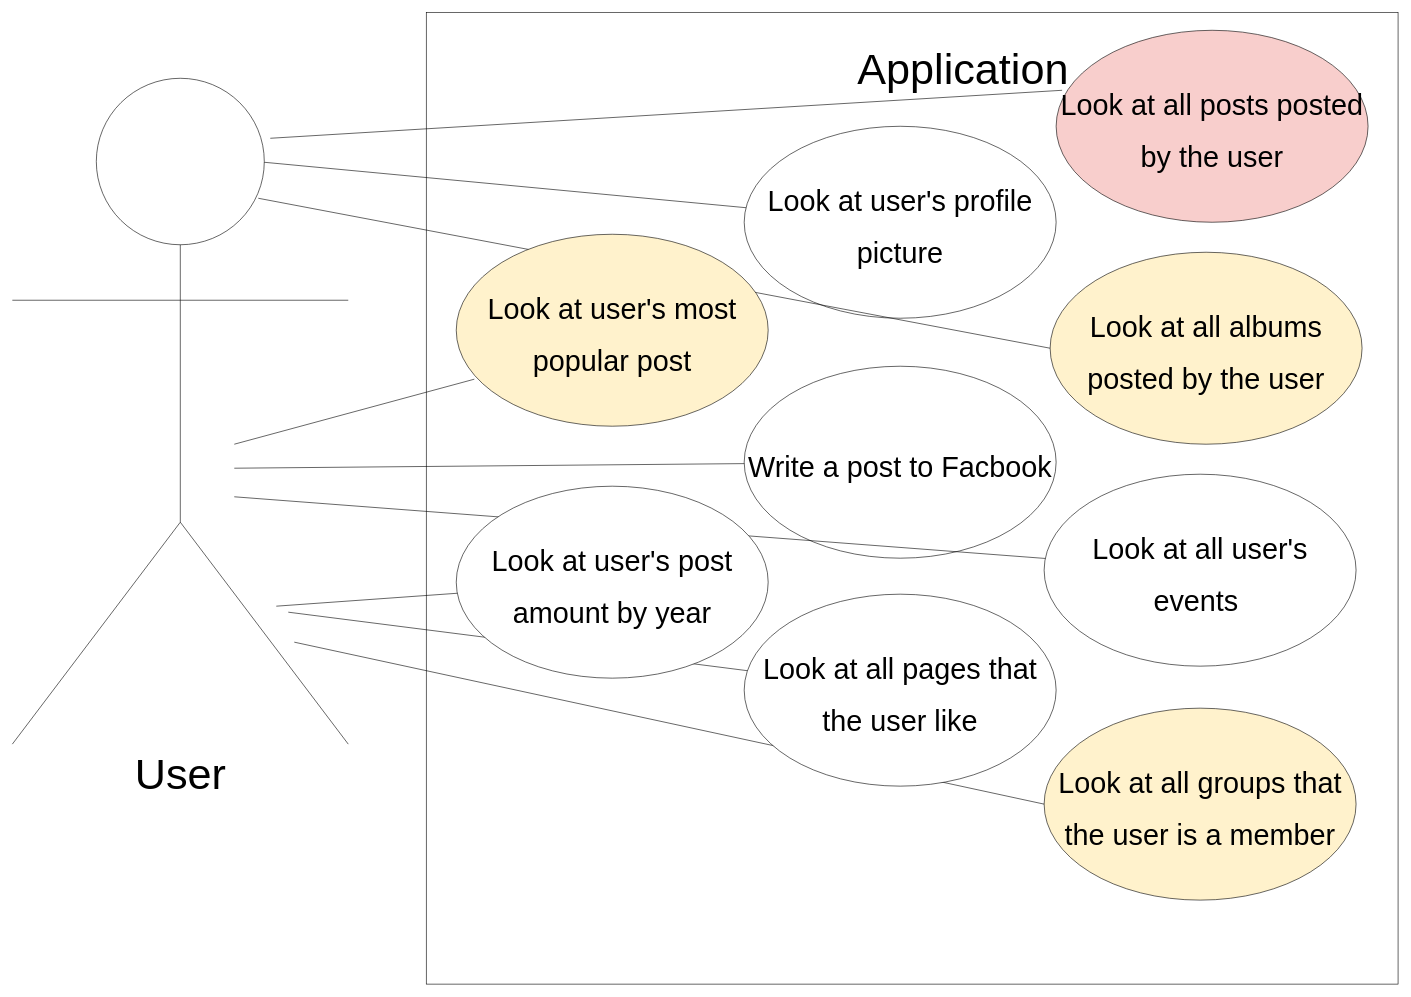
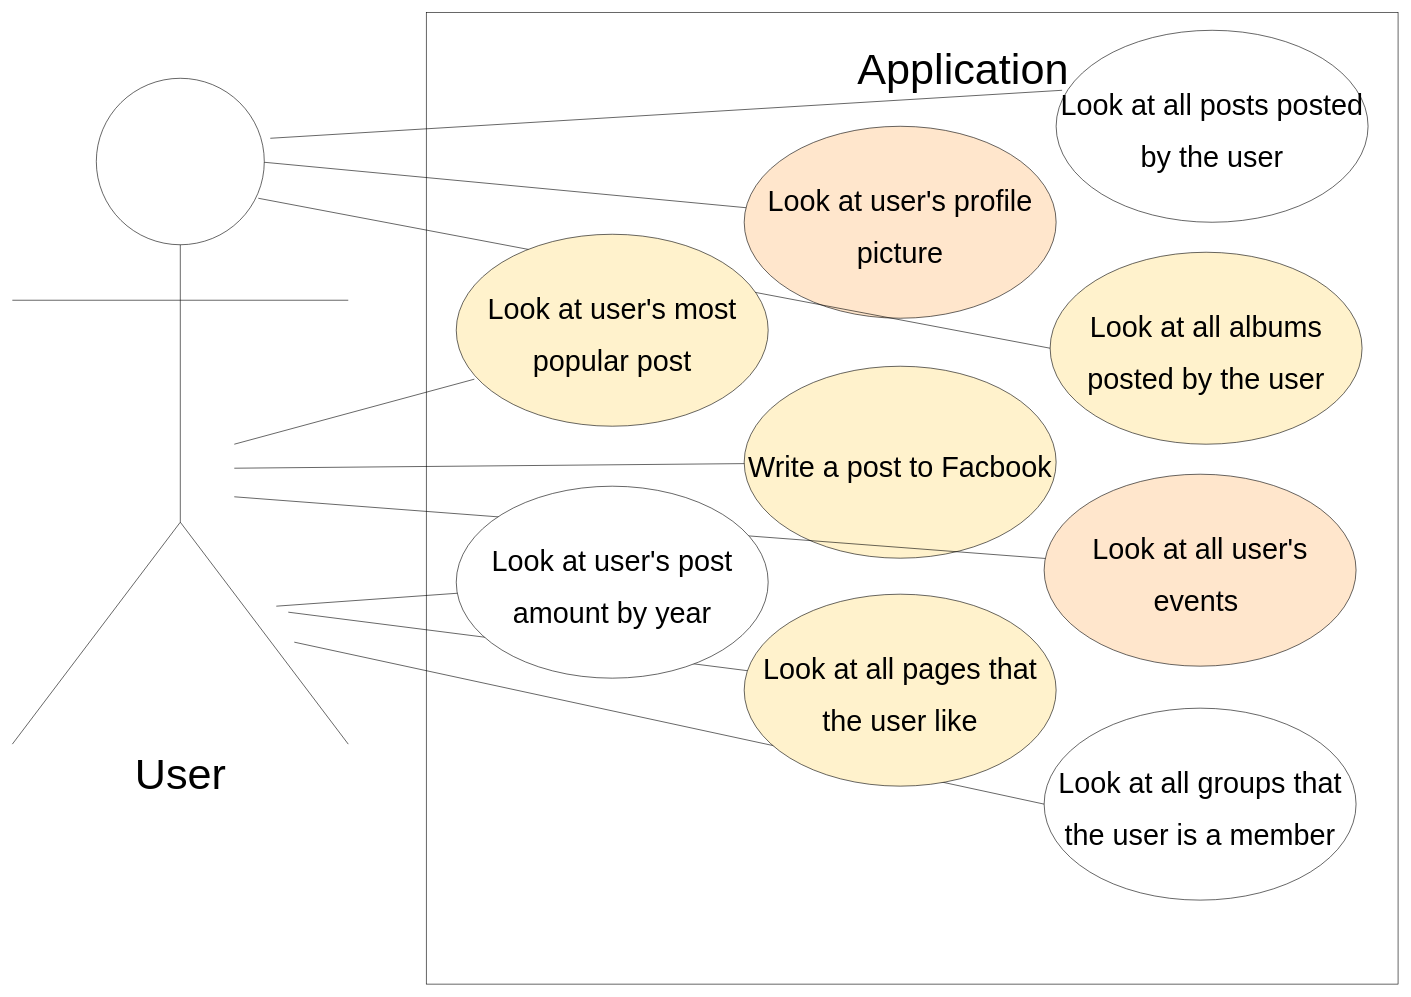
node "Look at all posts posted by the user": fillcolor #f8cecc -> #ffffff
node "Look at user's profile picture": fillcolor #ffffff -> #ffe6cc
node "Write a post to Facbook": fillcolor #ffffff -> #fff2cc
node "Look at all user's events": fillcolor #ffffff -> #ffe6cc
node "Look at all pages that the user like": fillcolor #ffffff -> #fff2cc
node "Look at all groups that the user is a member": fillcolor #fff2cc -> #ffffff
